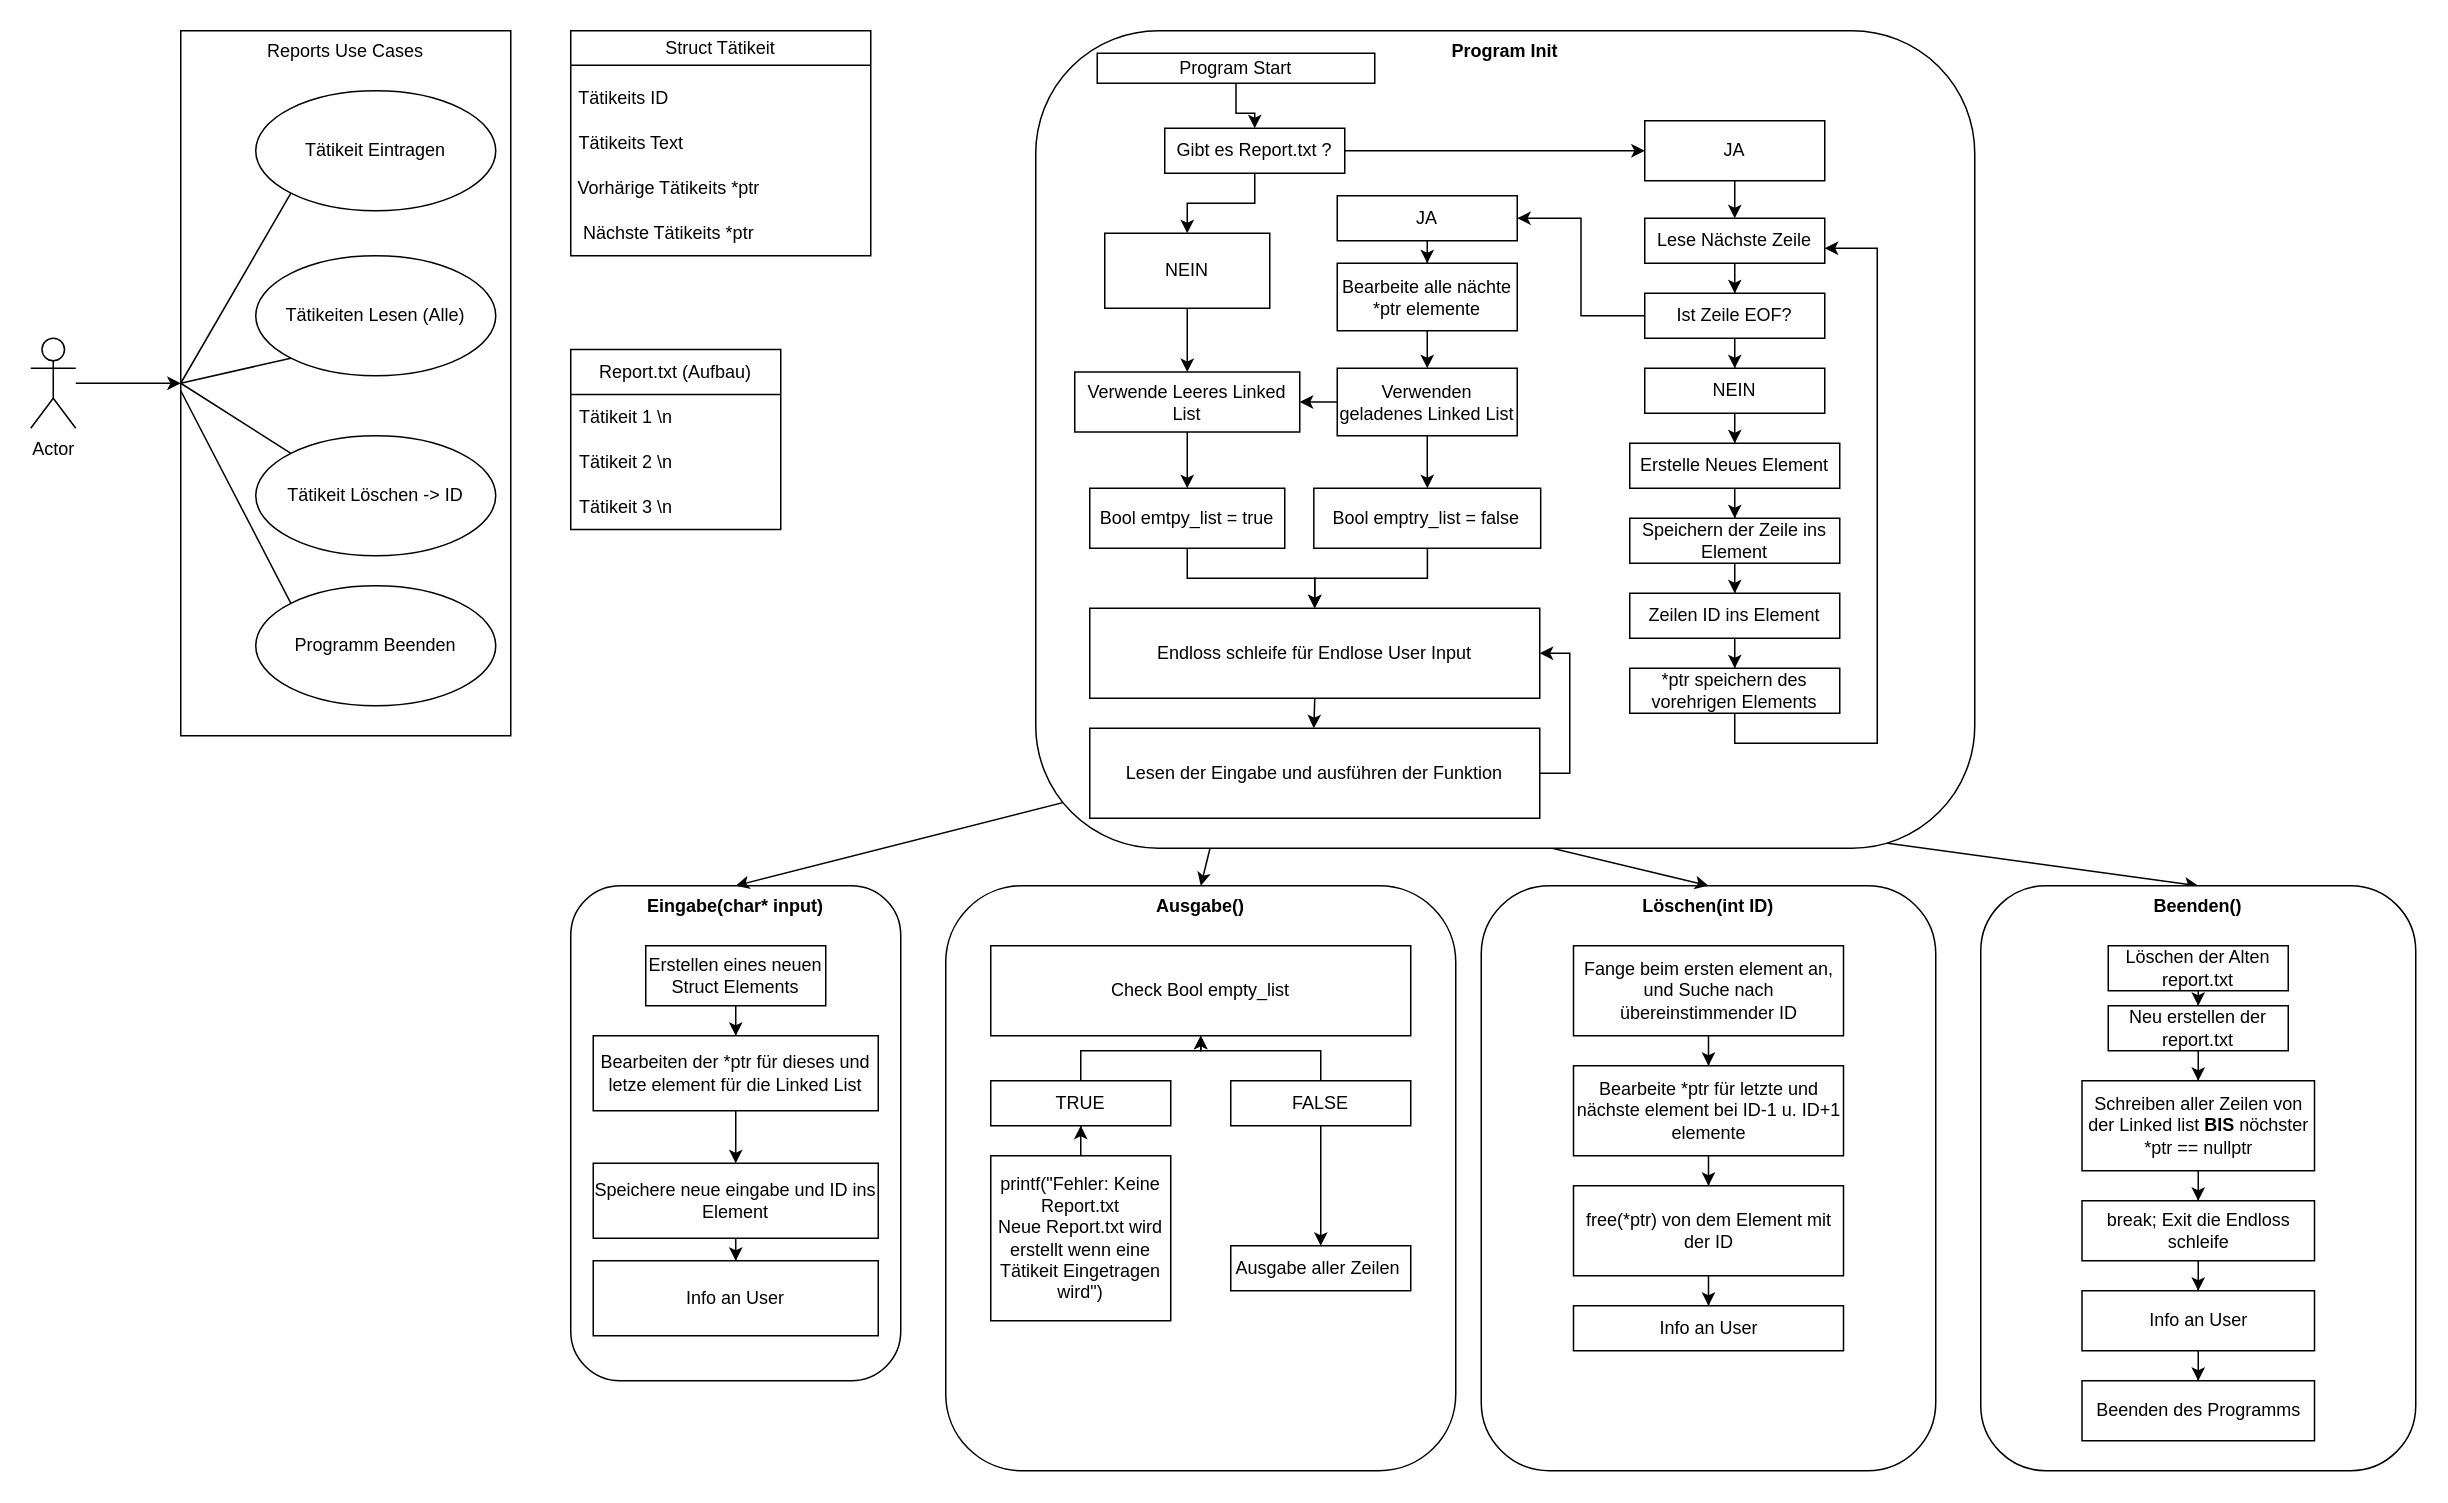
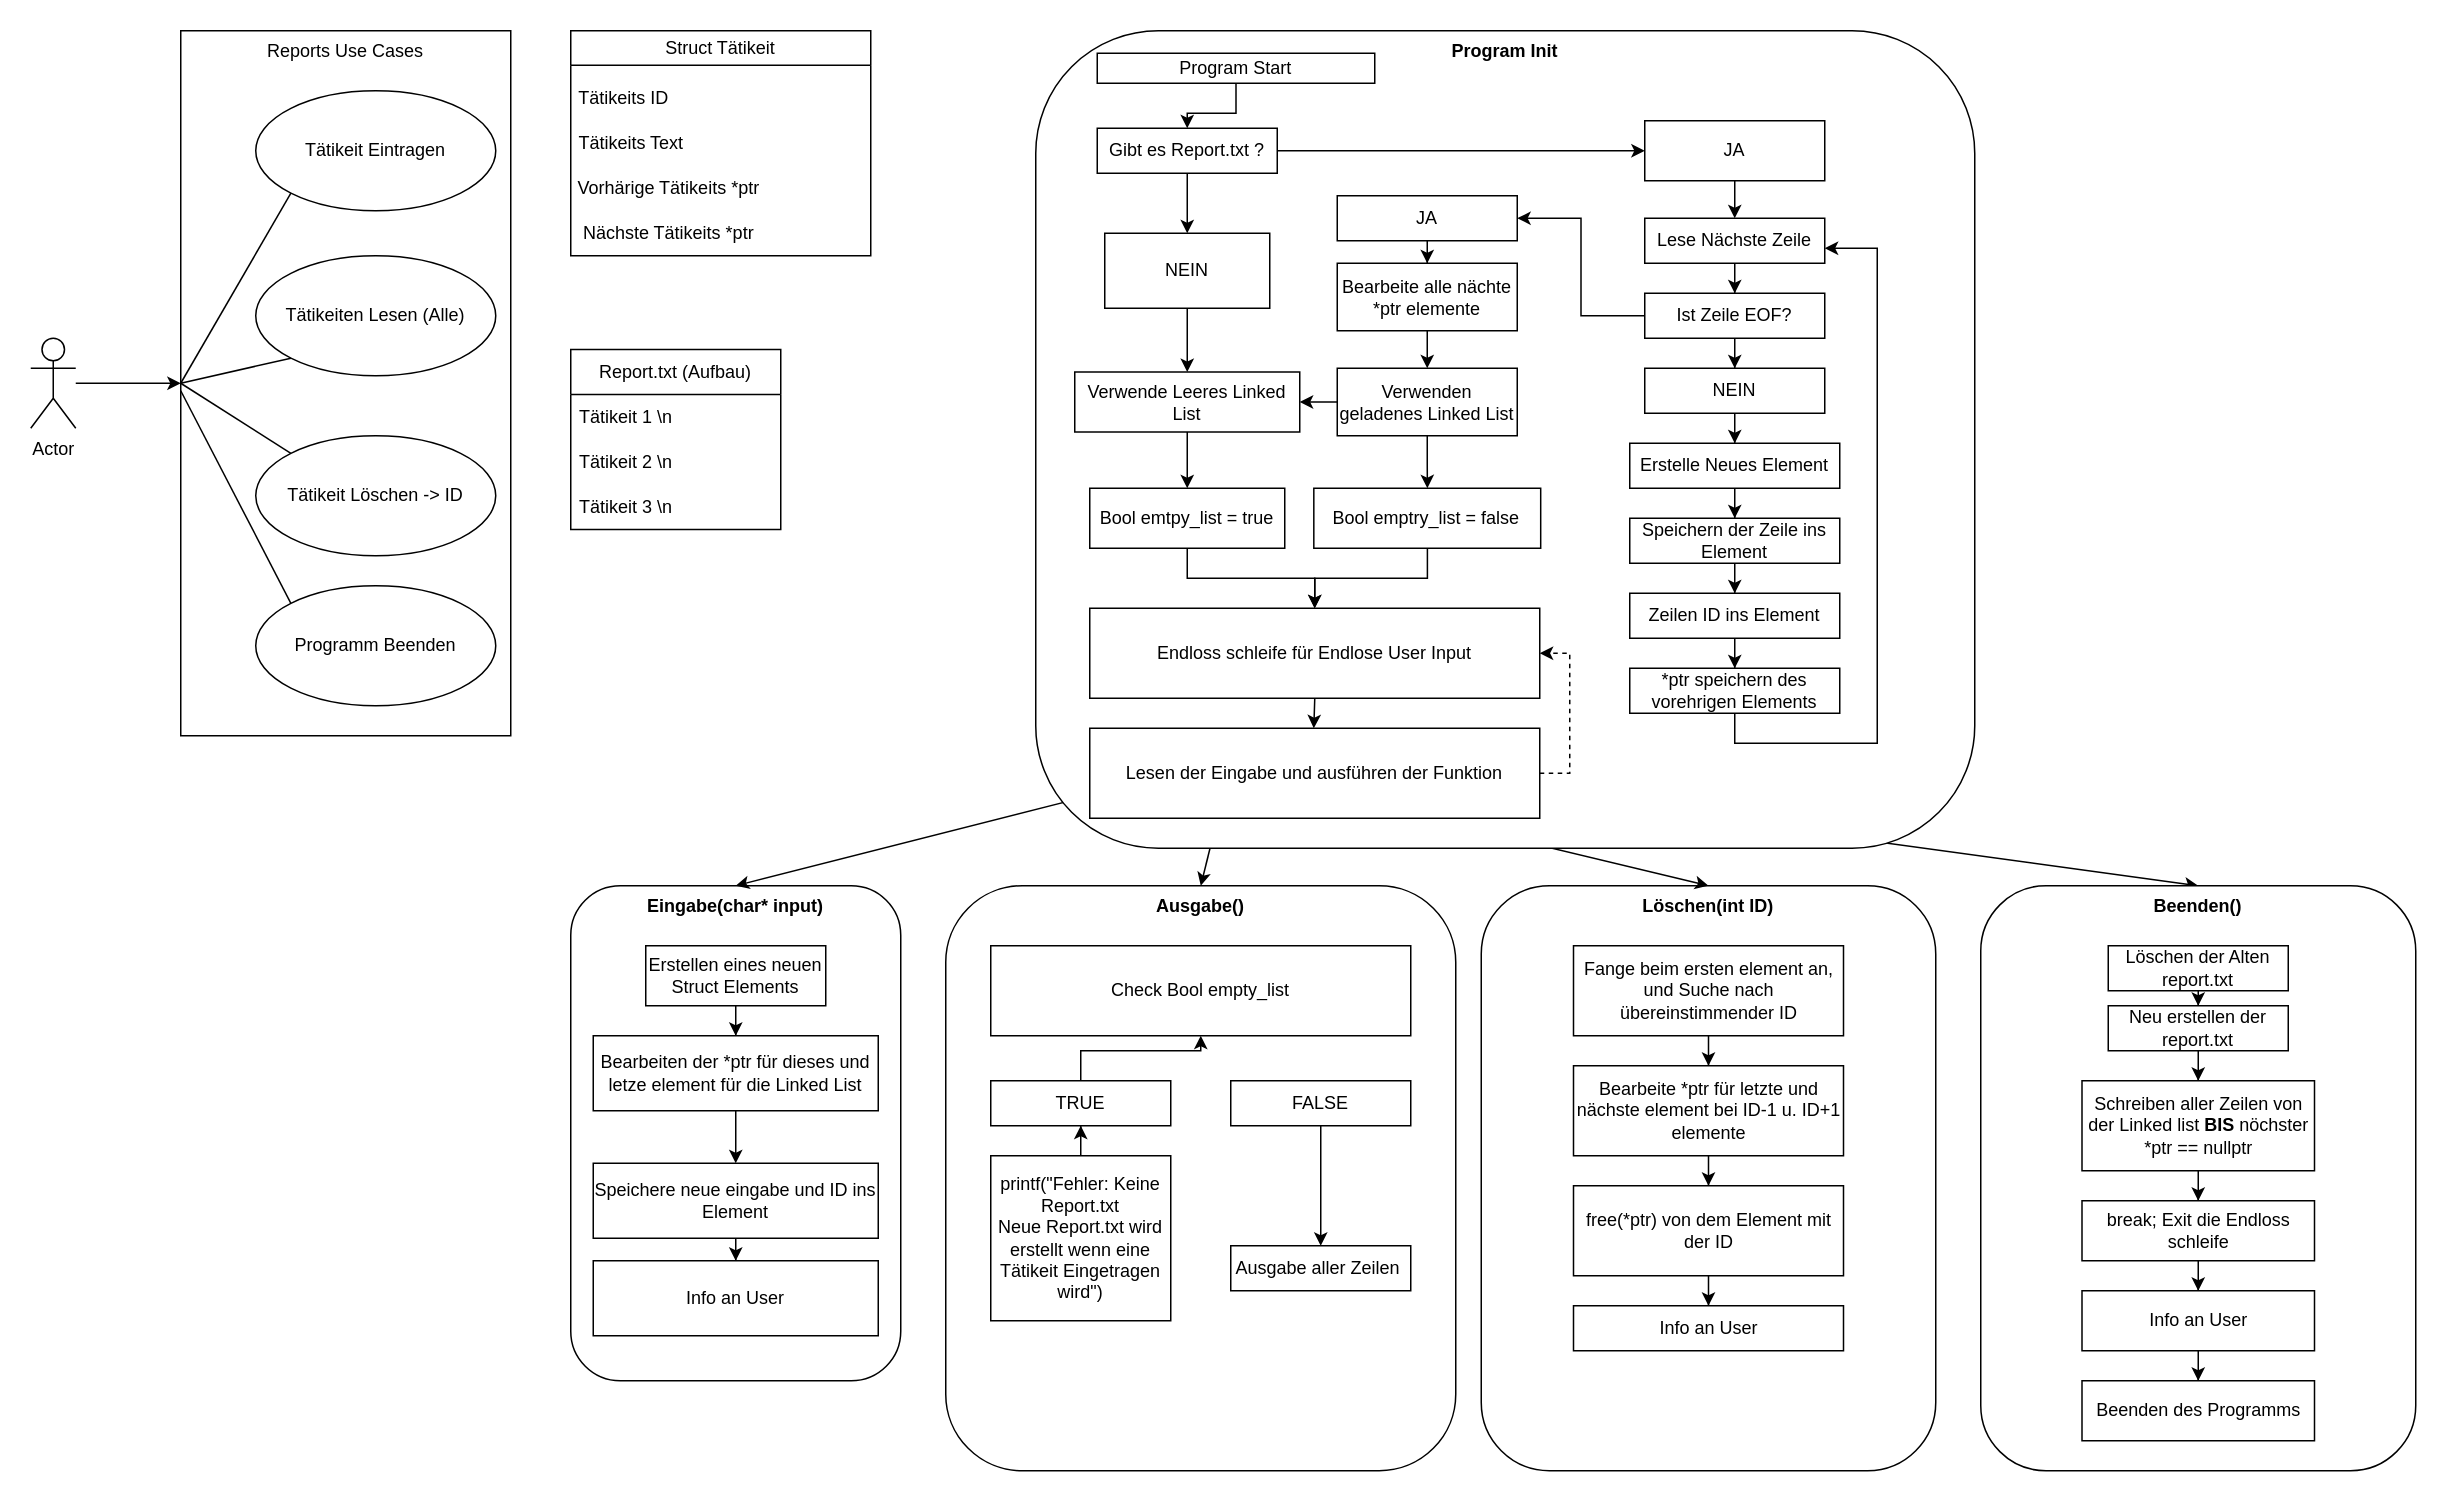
node "Gibt es Report.txt ?": moved (1255, 151) -> (1187, 151)
edge "Lesen der Eingabe und ausführen der Funktion" -> "Endloss schleife für Endlose User Input": style solid -> dashed
edge "FALSE" -> "Check Bool empty_list": removed
